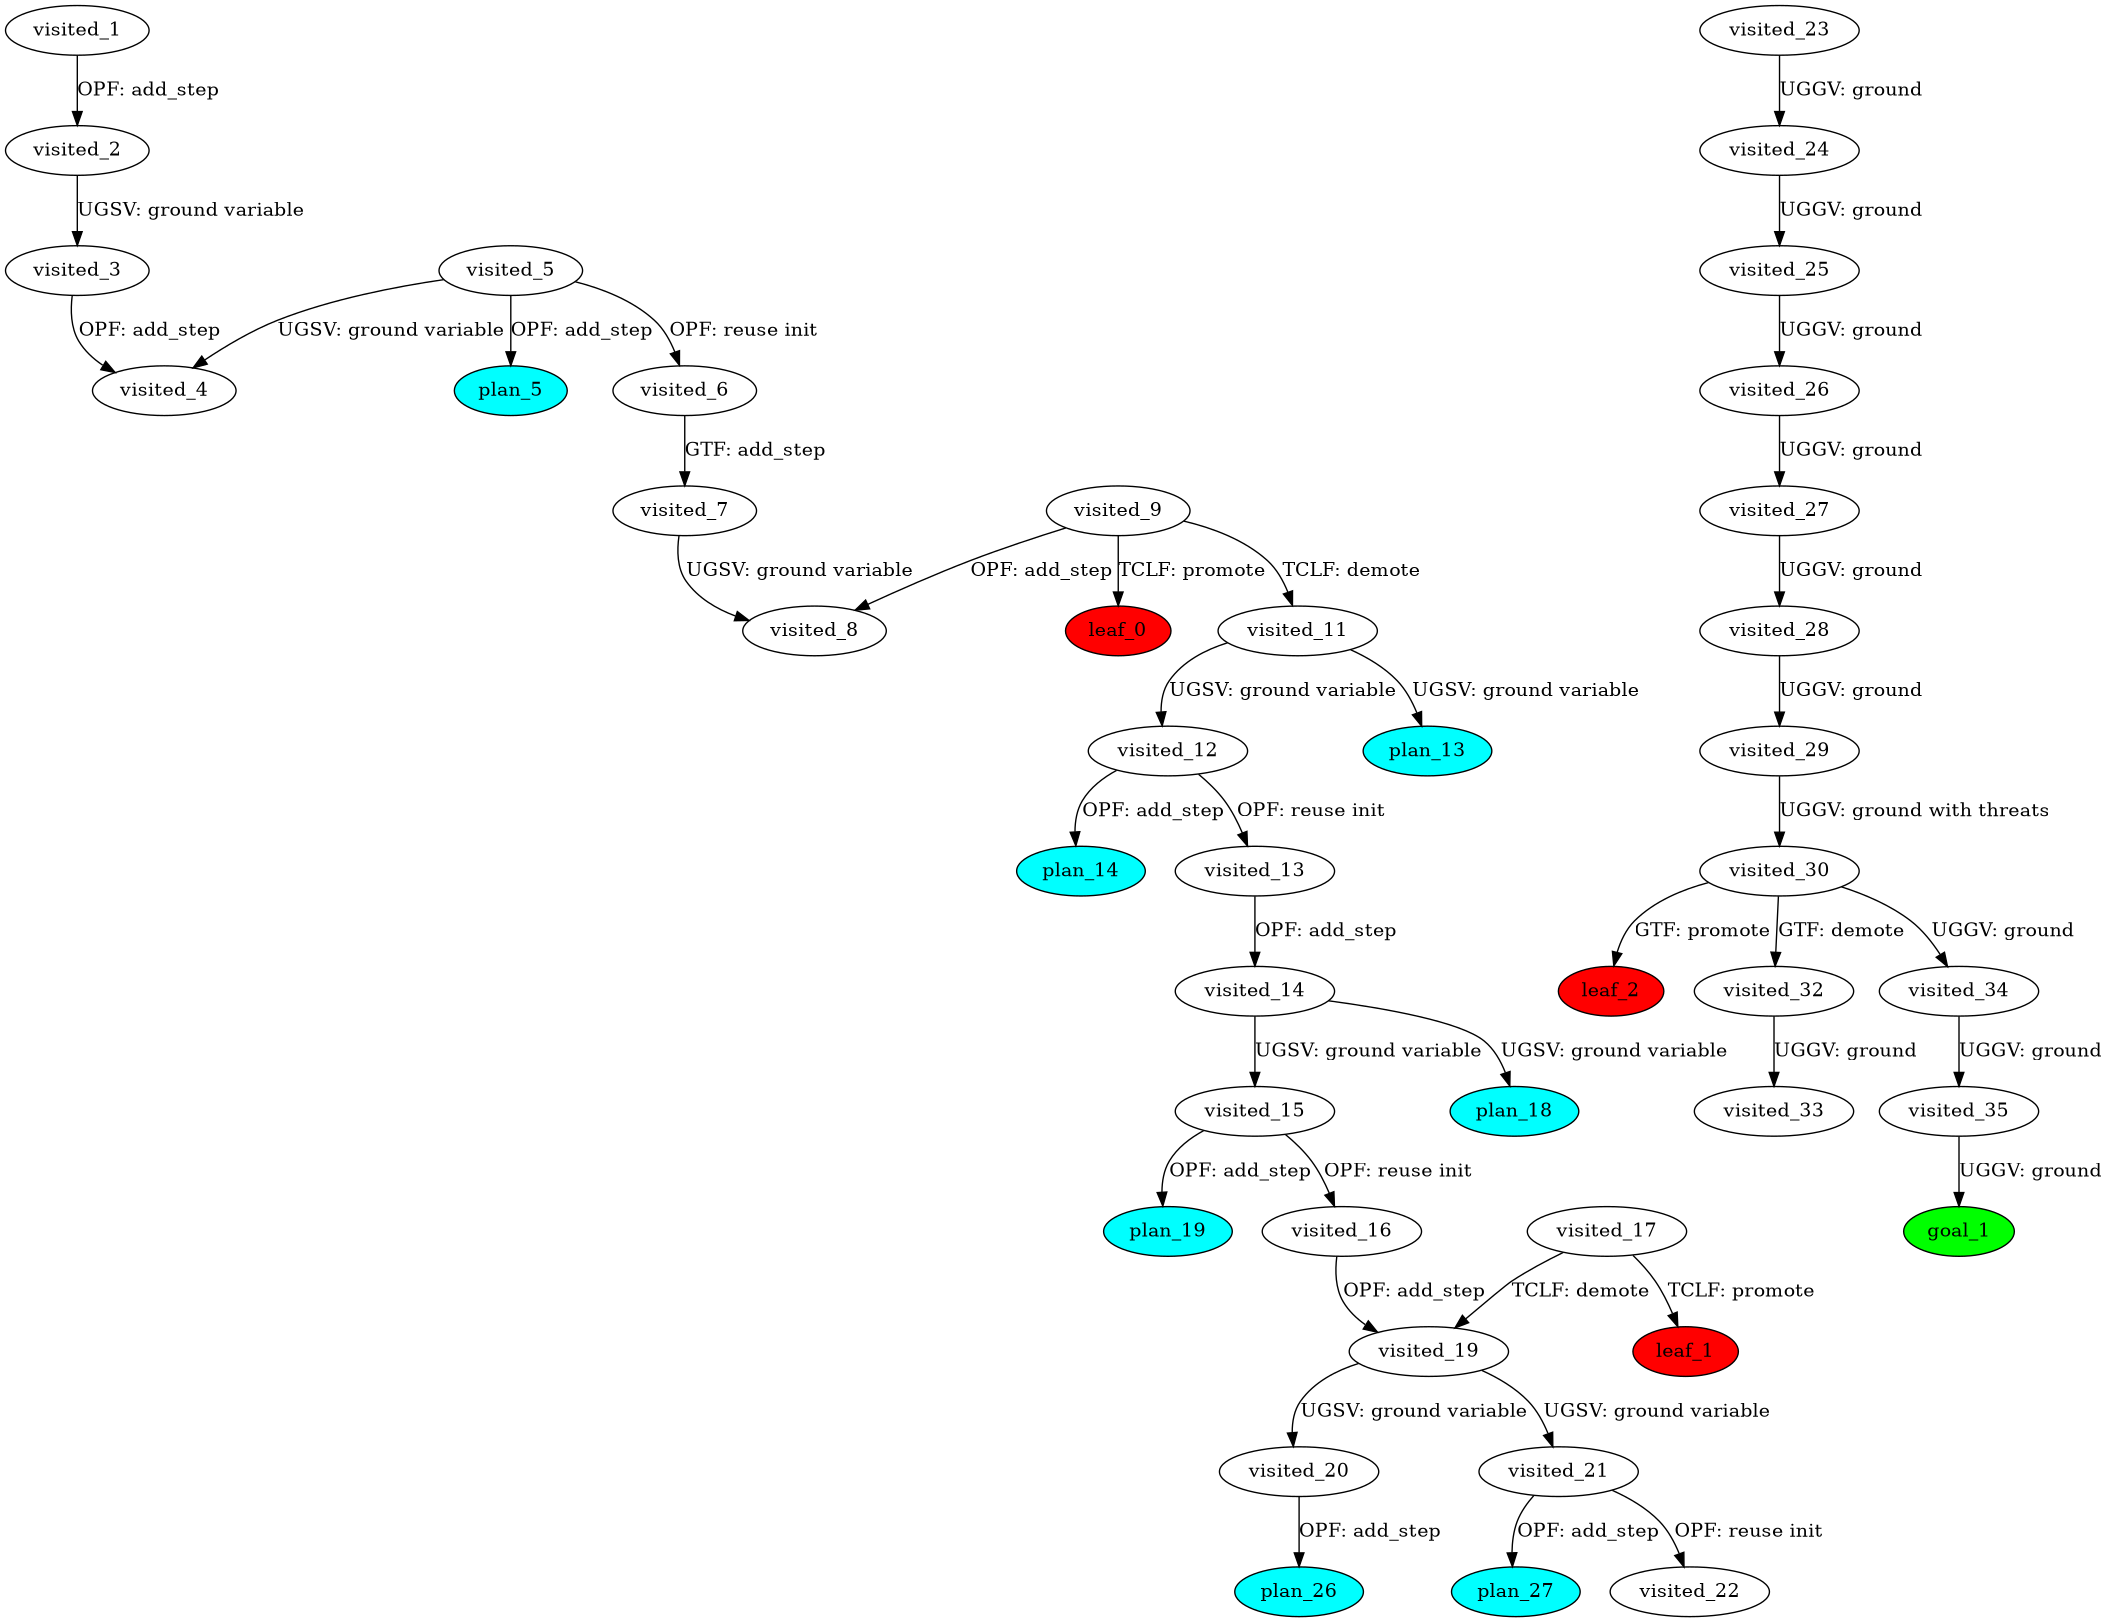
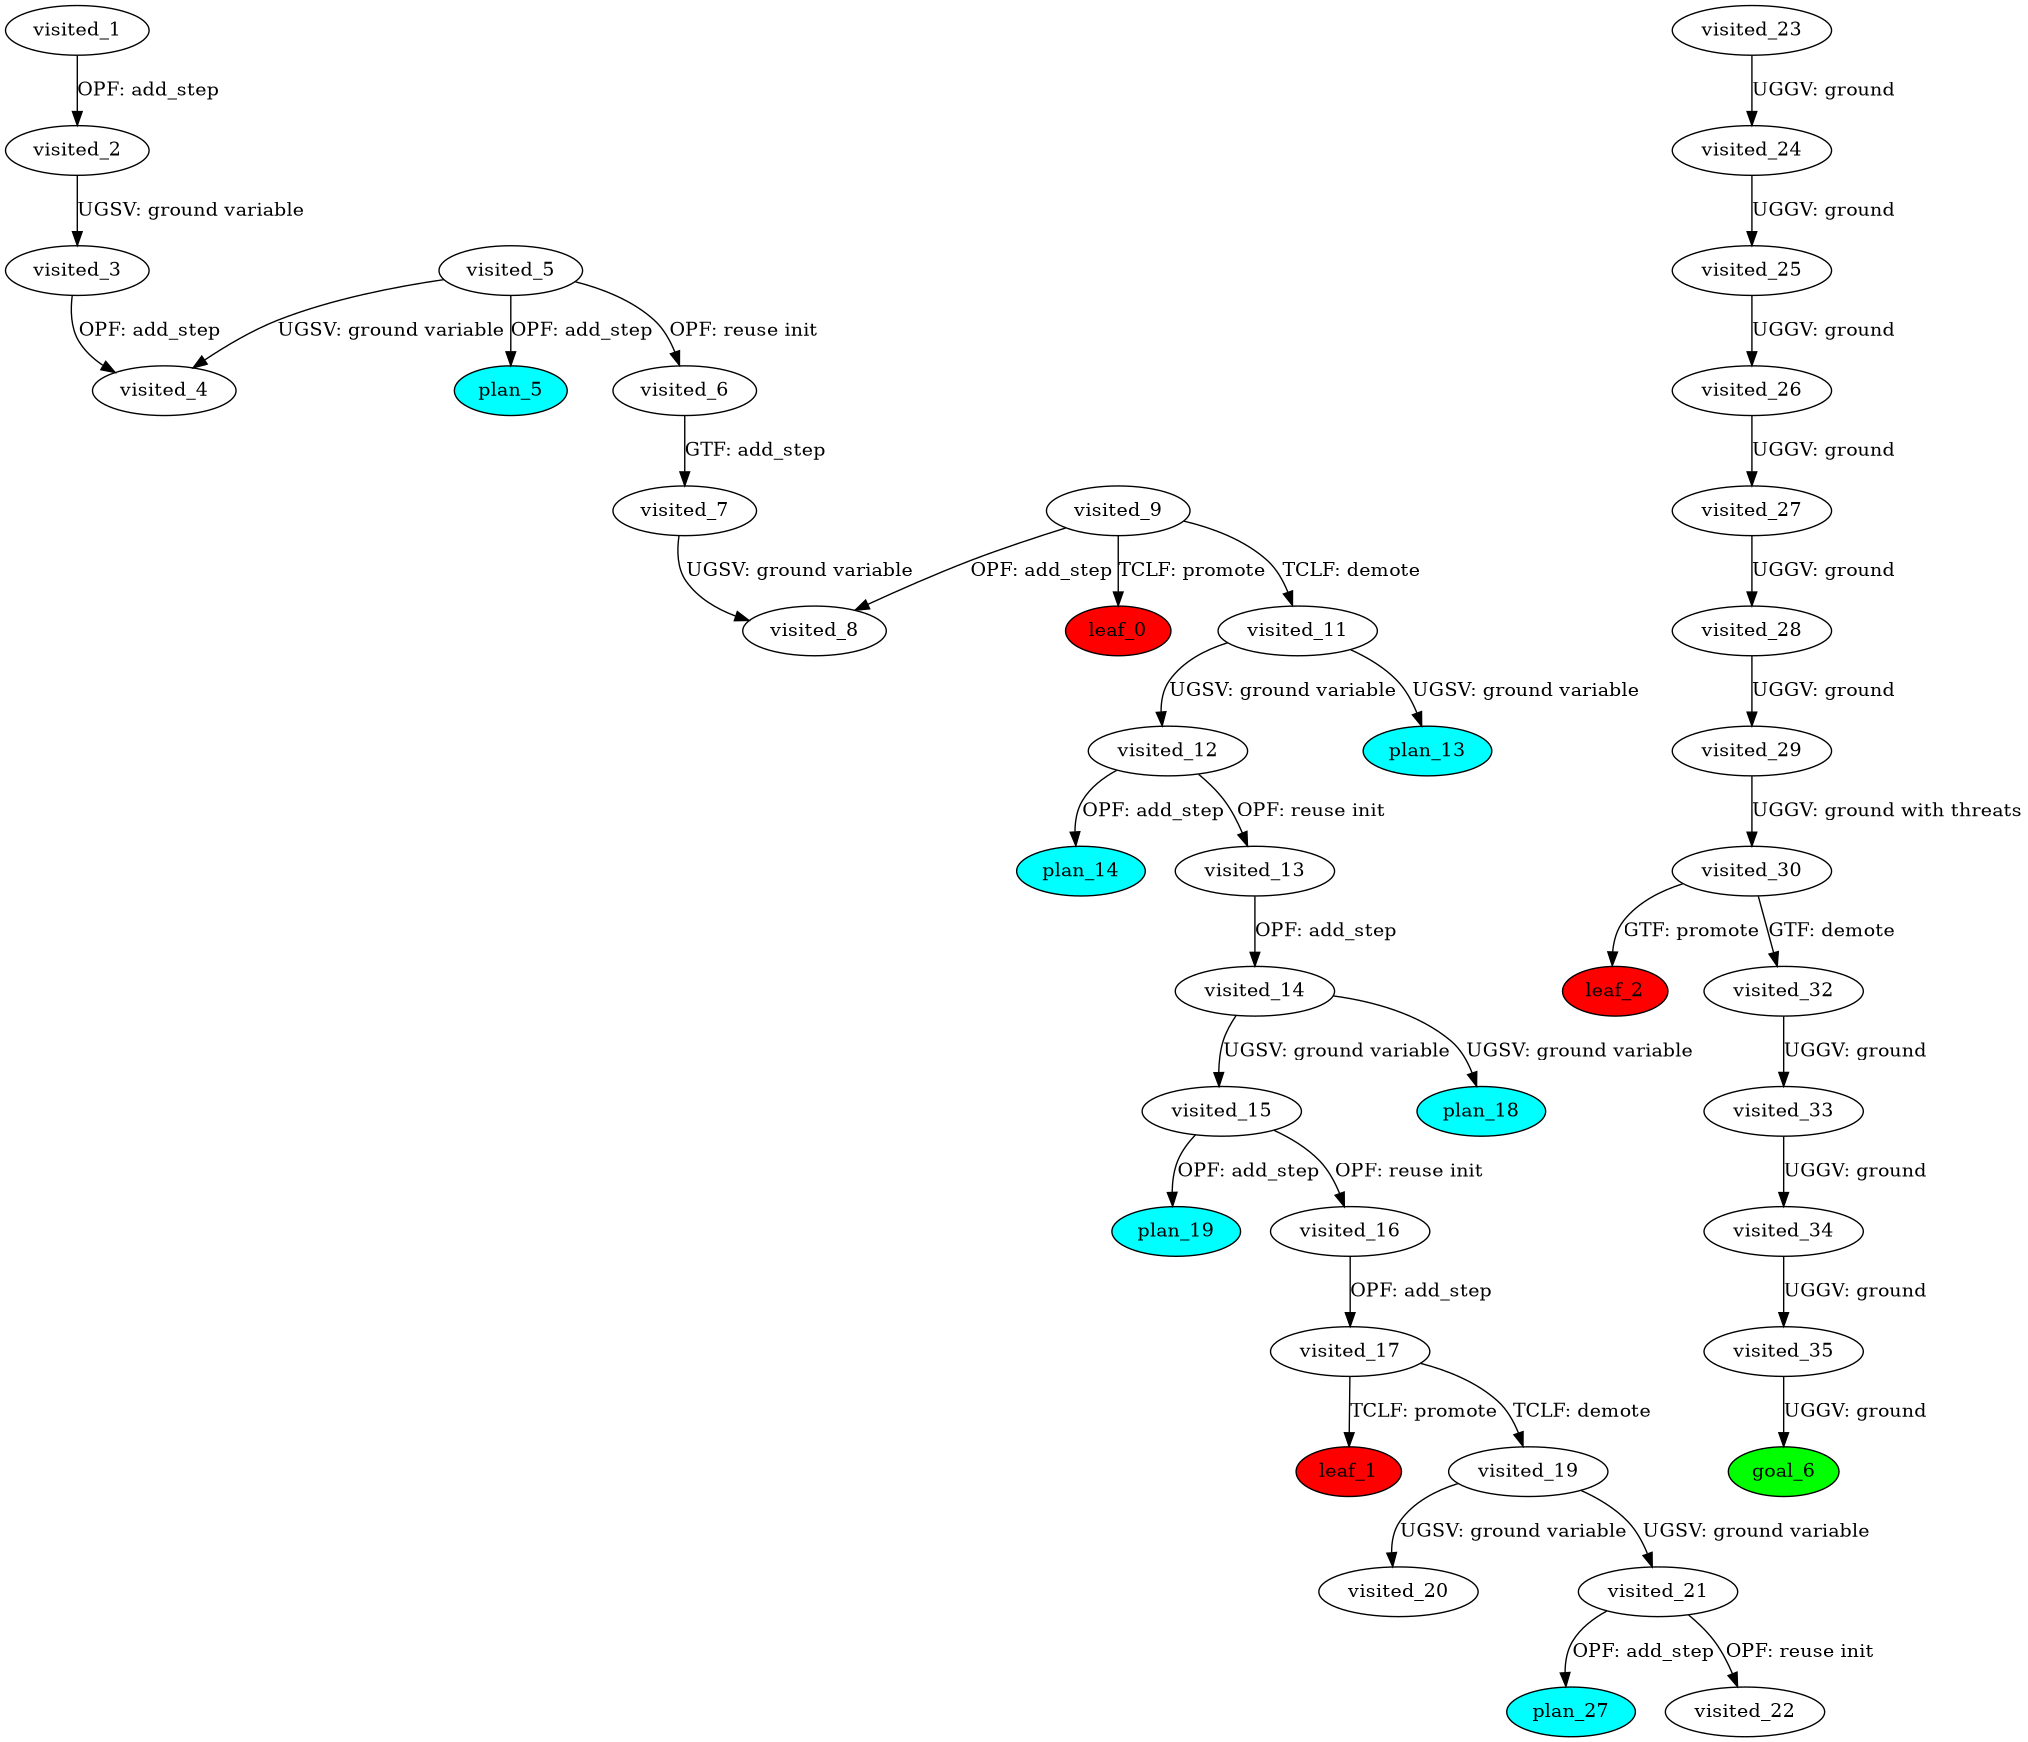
edge "visited_30" -> "visited_34": now "visited_33" -> "visited_34"
node "goal_1": label "goal_1" -> "goal_6"
edge "visited_16" -> "visited_19": now "visited_16" -> "visited_17"
node "plan_26": removed
